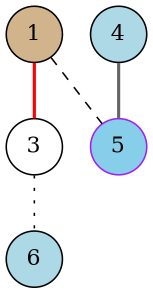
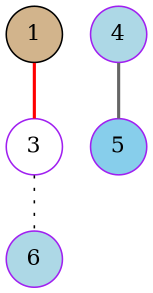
node "4": color black -> purple
edge "1" -- "5": removed
node "3": color black -> purple
node "6": color black -> purple
